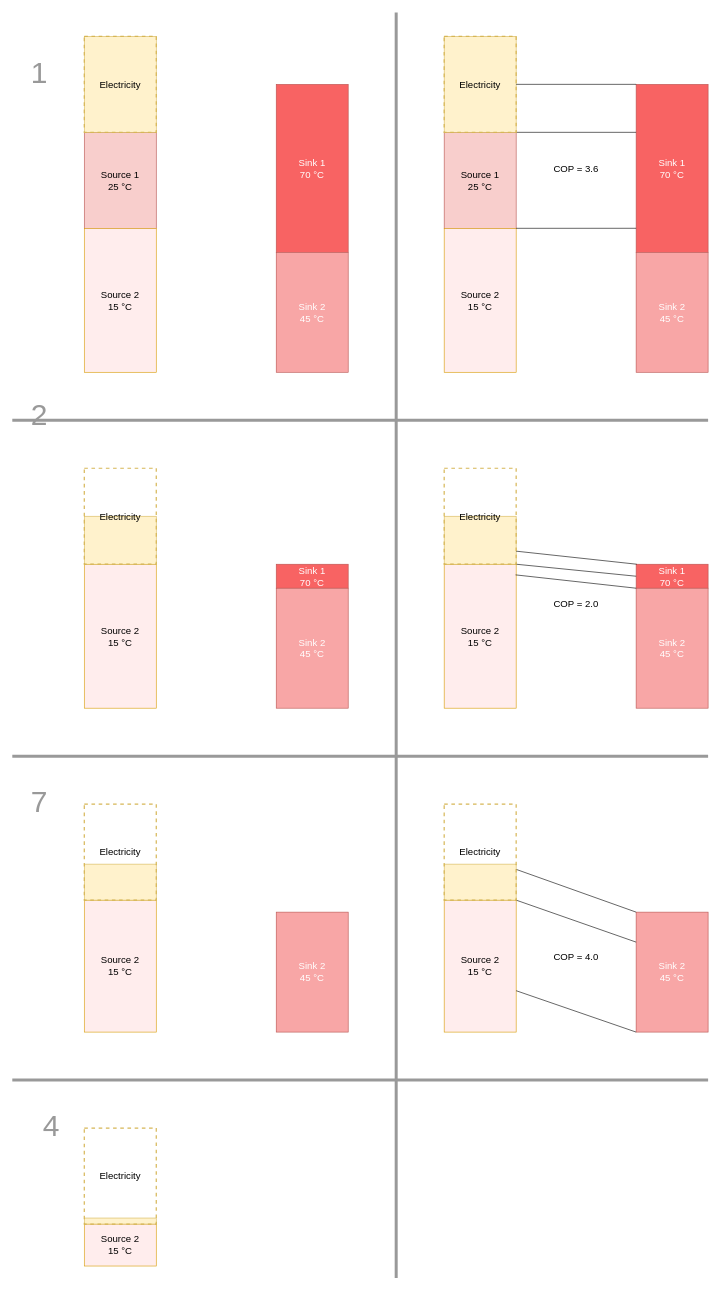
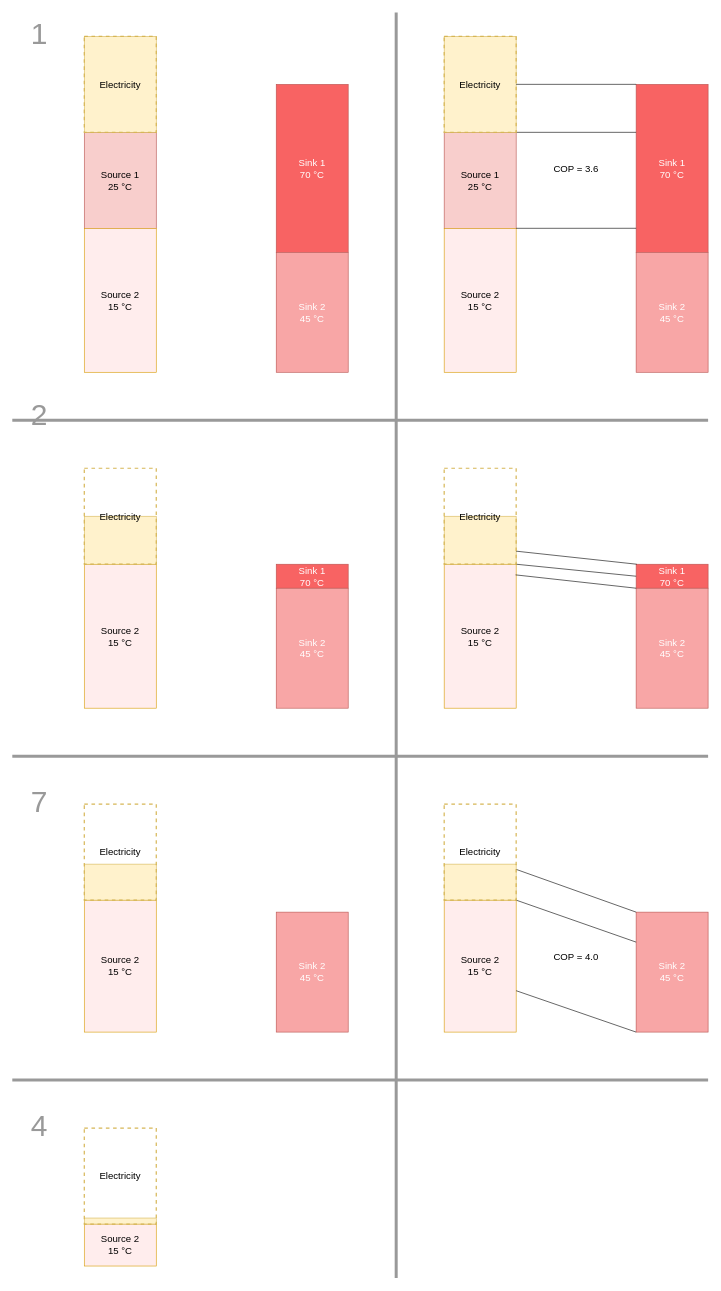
node "1": moved (39, 72) -> (39, 33)
node "COP = 2.0": removed
node "4": moved (51, 1125) -> (39, 1125)
